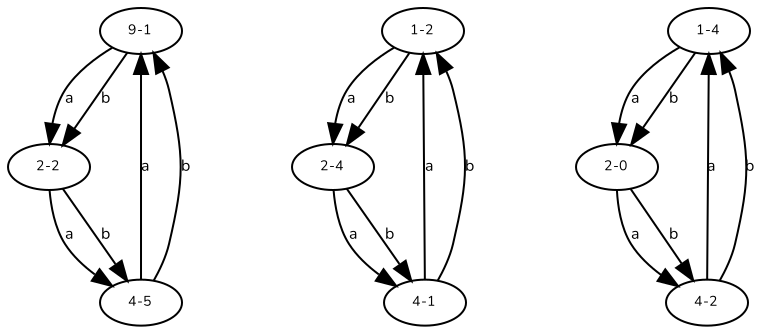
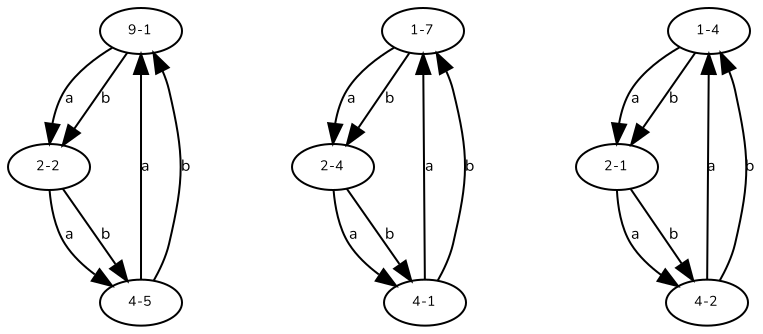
node "1-2": label "1-2" -> "1-7"
node "2-0": label "2-0" -> "2-1"
